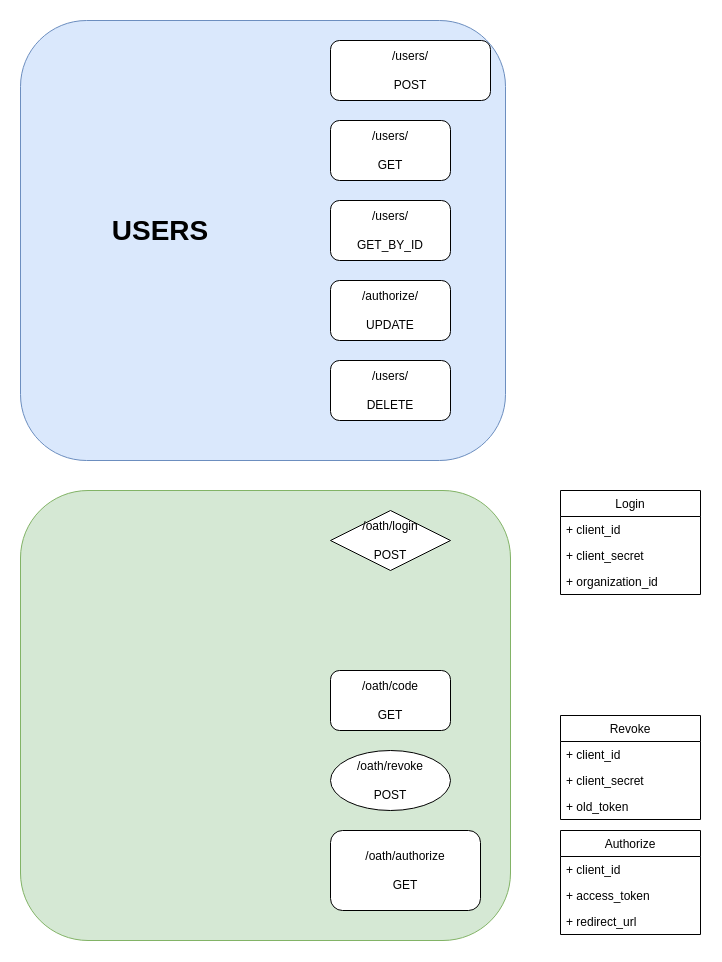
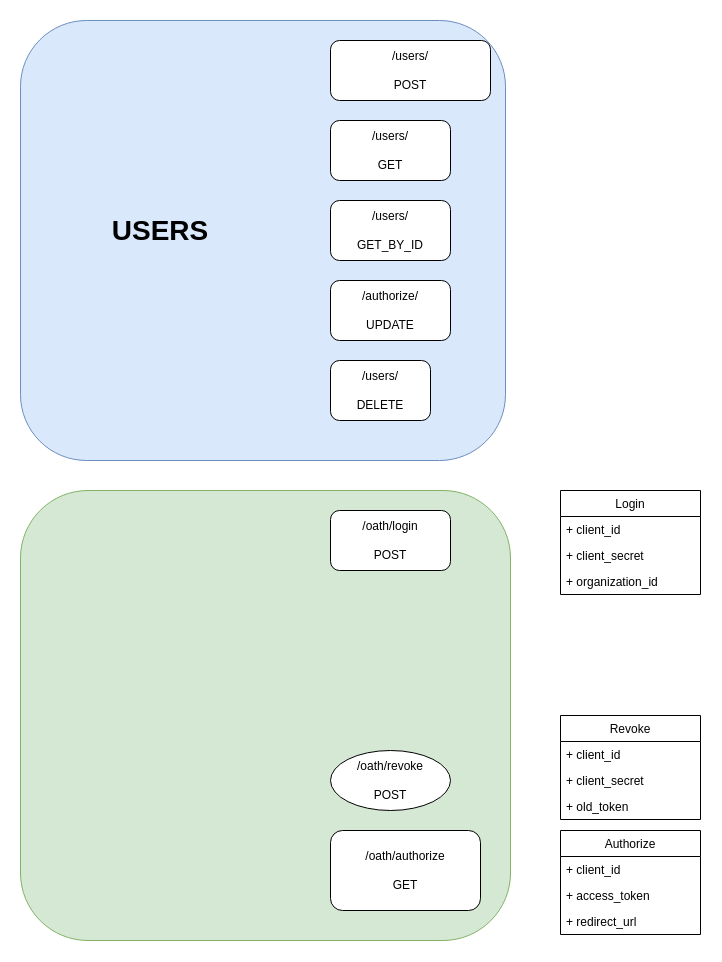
node "/users/ DELETE": size 120x60 -> 100x60
node "/oath/login POST": shape diamond -> rounded rectangle
node "/oath/code GET": removed
